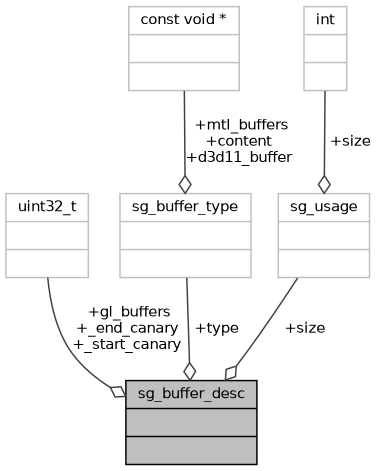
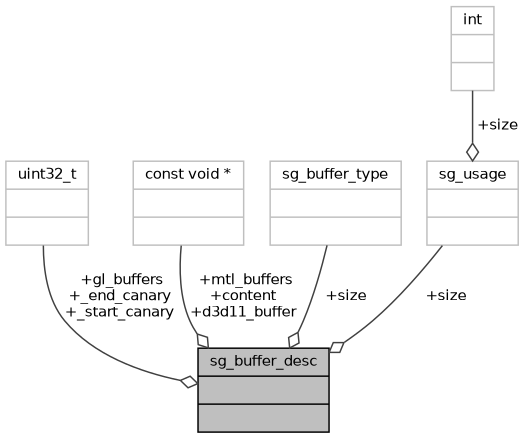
edge "const void *" -> "sg_buffer_type": now "const void *" -> "sg_buffer_desc"
edge "sg_buffer_type" -> "sg_buffer_desc": label " +type" -> " +size"
